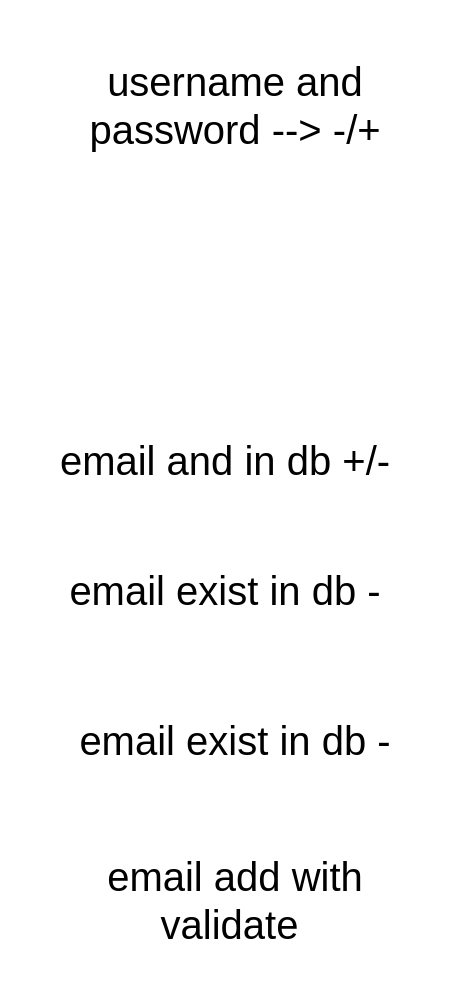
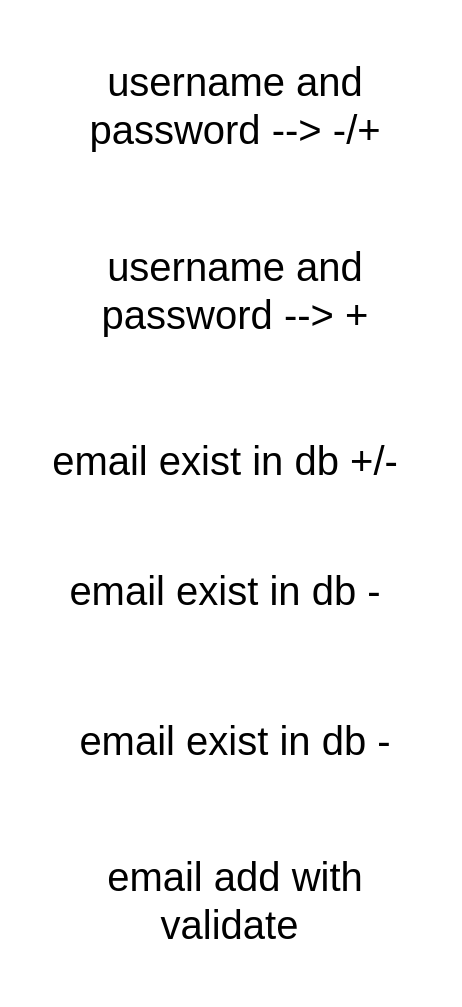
node "username and password --> +": added
node "email and in db +/-": label "email and in db +/-" -> "email exist in db +/-"
